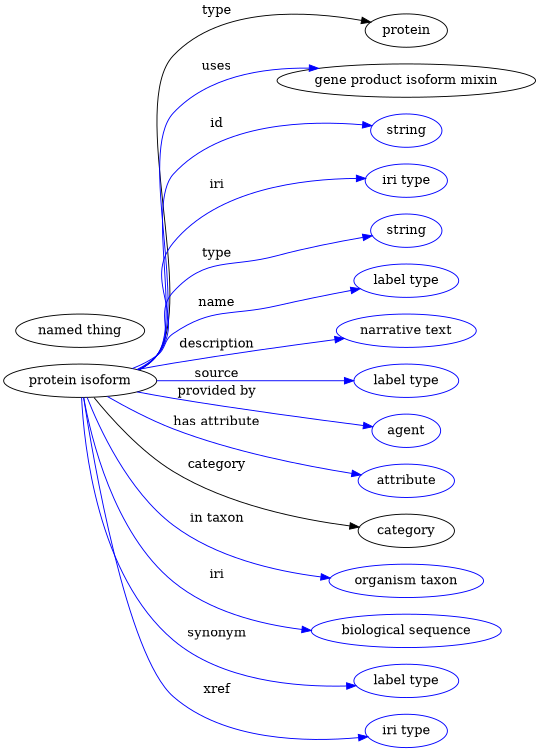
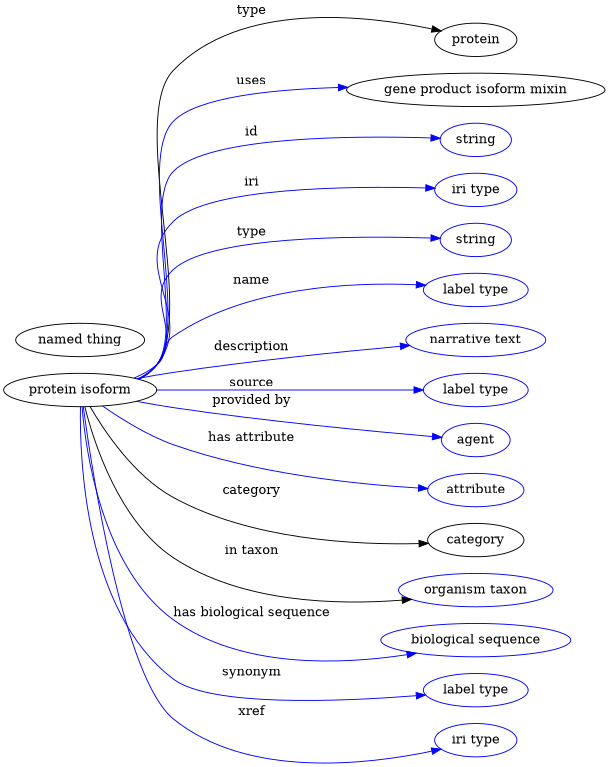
edge "protein isoform" -> "organism taxon": color blue -> black
edge "protein isoform" -> "biological sequence": label "iri" -> "has biological sequence"
